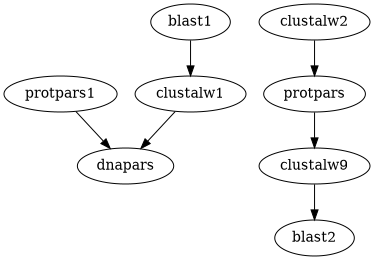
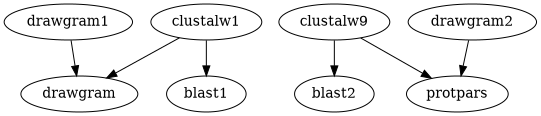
node "clustalw2": label "clustalw2" -> "drawgram2"
edge "blast1" -> "clustalw1": reversed
node "protpars1": label "protpars1" -> "drawgram1"
edge "protpars" -> "clustalw9": reversed
node "dnapars": label "dnapars" -> "drawgram"
